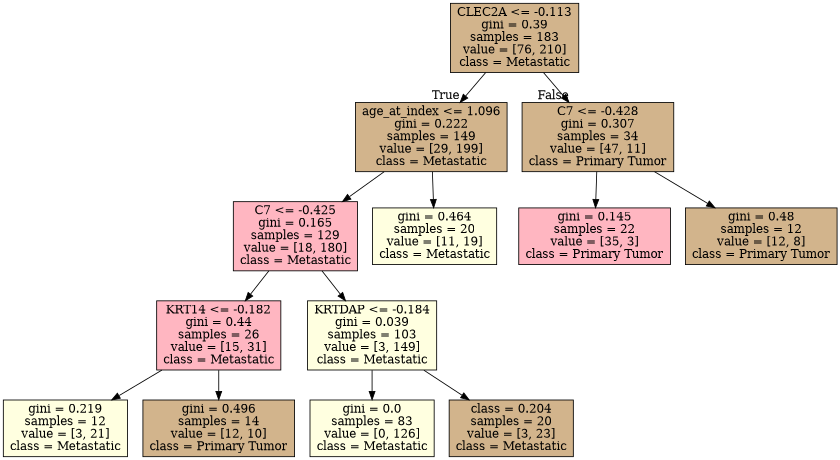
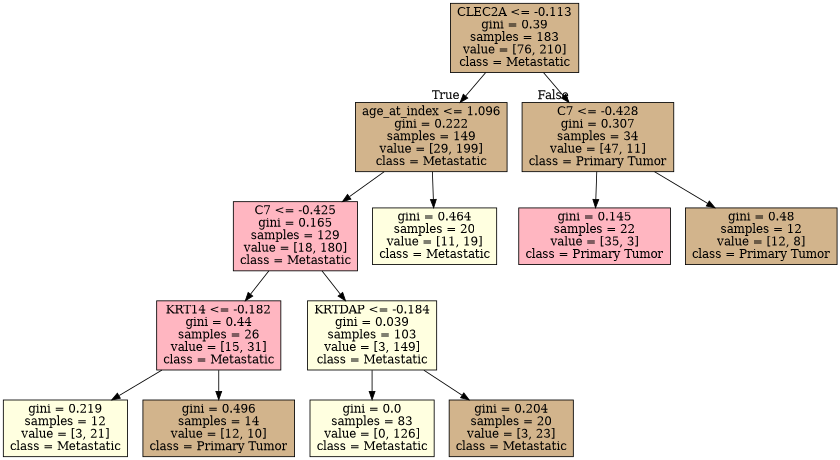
node "class = 0.204 samples = 20 value = [3, 23] class = Metastatic": label "class = 0.204 samples = 20 value = [3, 23] class = Metastatic" -> "gini = 0.204 samples = 20 value = [3, 23] class = Metastatic"
